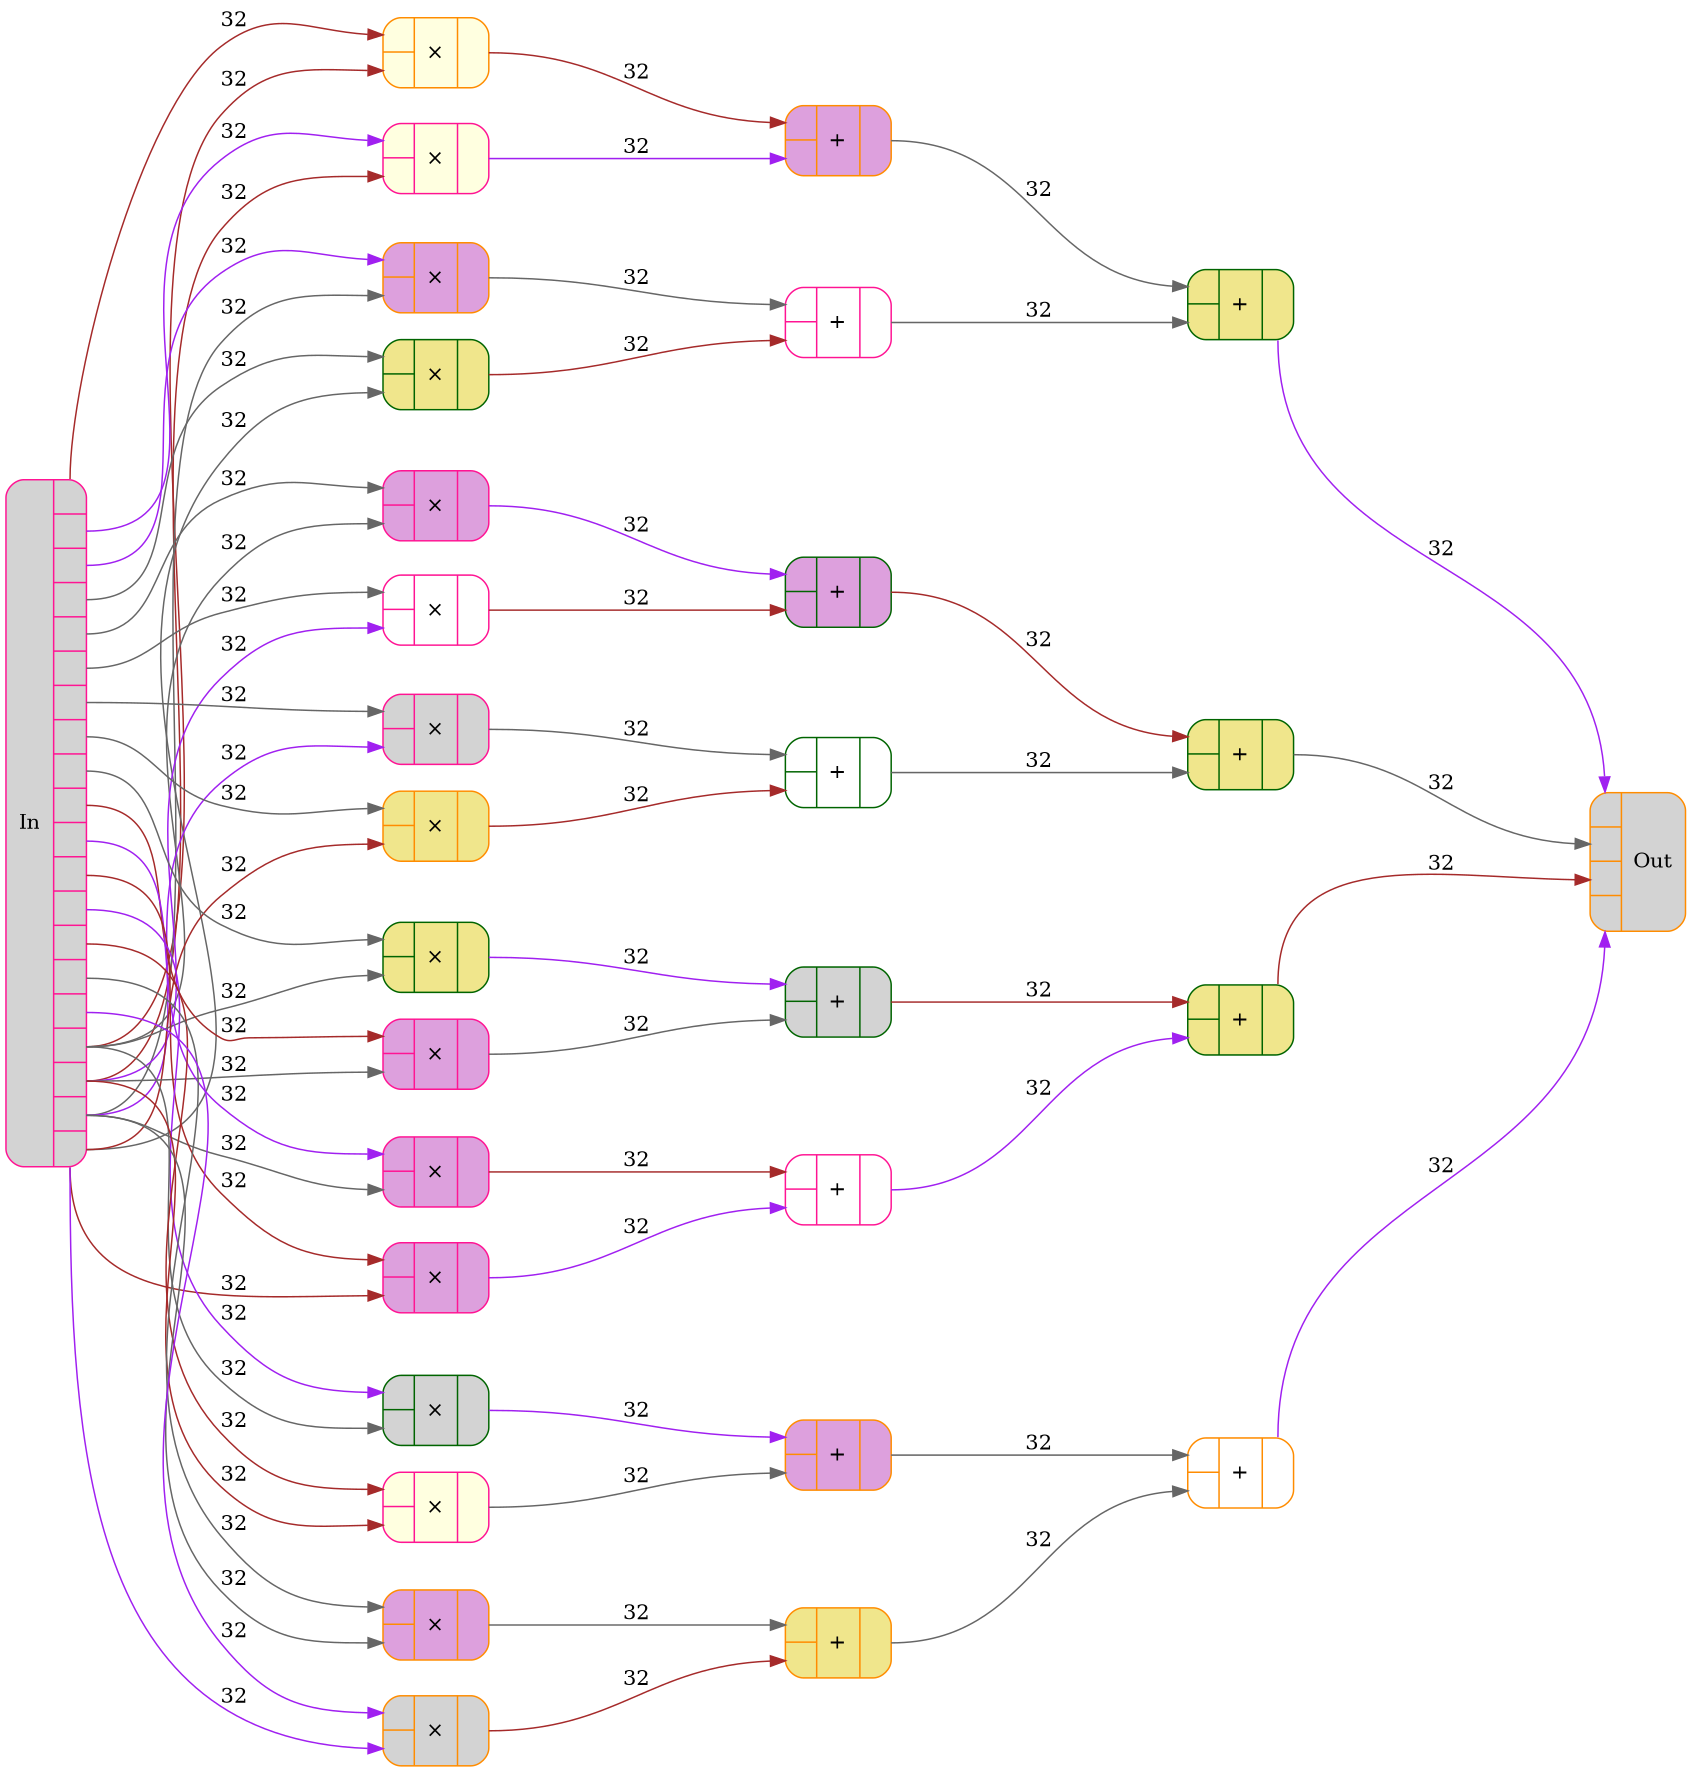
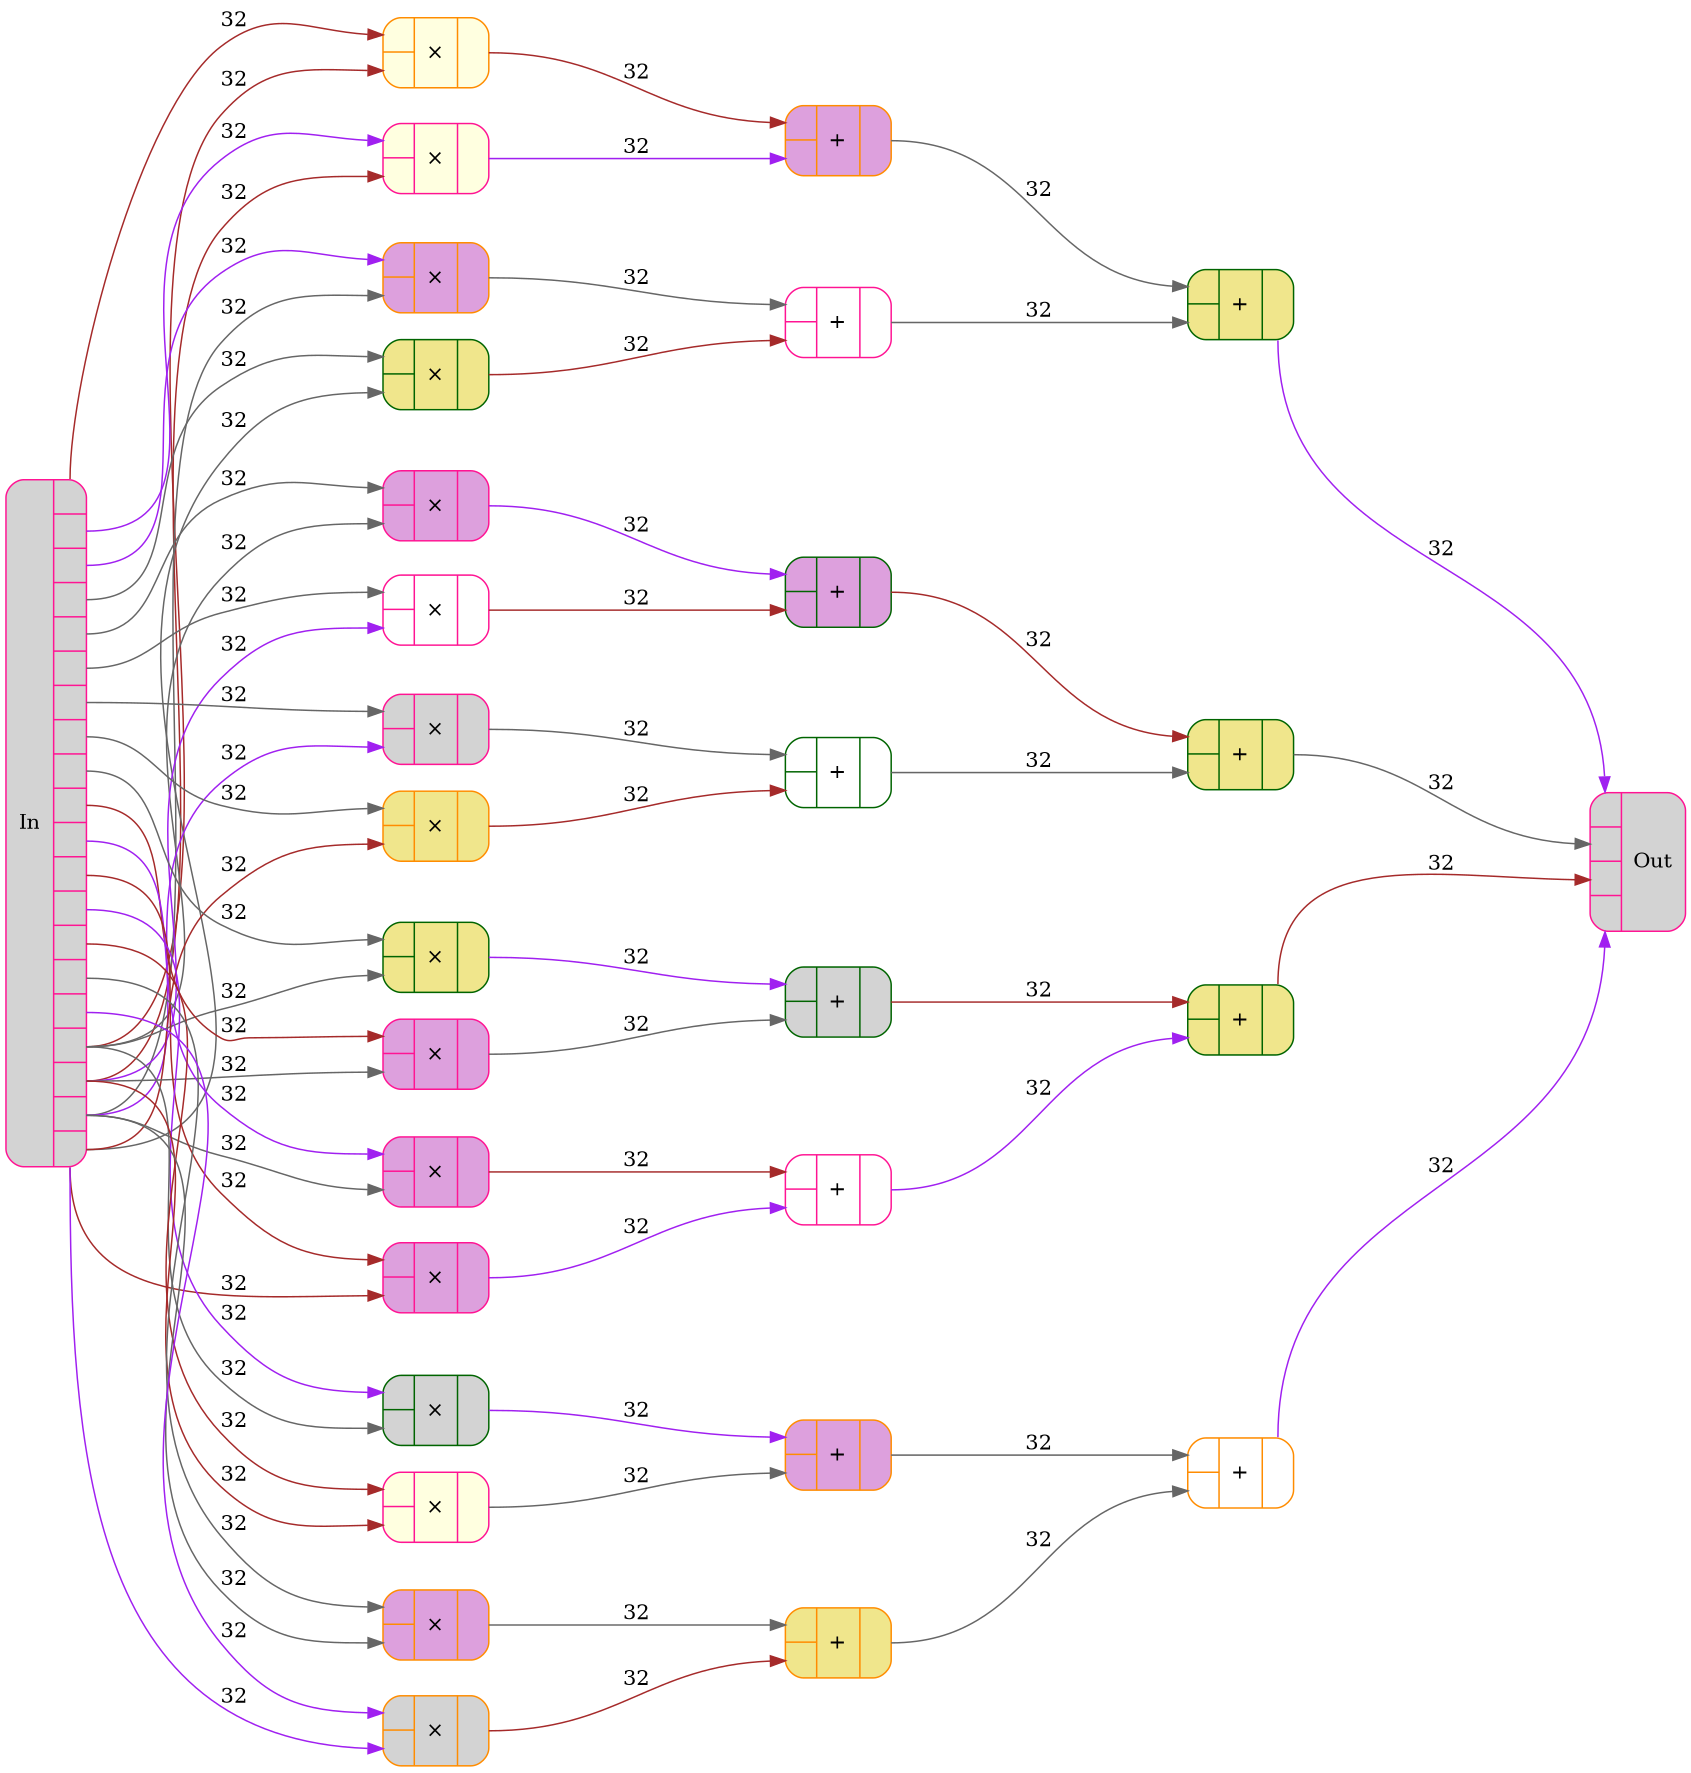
node "Out": color darkorange -> deeppink
